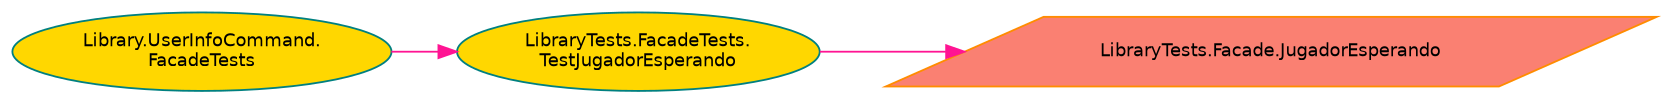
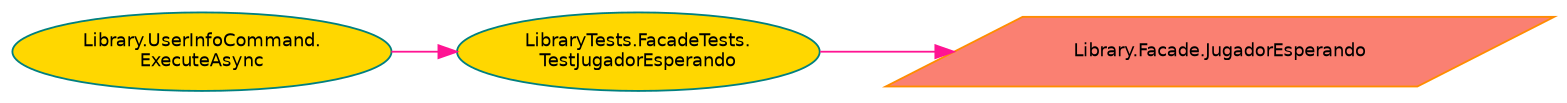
node "Library.UserInfoCommand. FacadeTests": label "Library.UserInfoCommand. FacadeTests" -> "Library.UserInfoCommand. ExecuteAsync"
node "LibraryTests.Facade.JugadorEsperando": label "LibraryTests.Facade.JugadorEsperando" -> "Library.Facade.JugadorEsperando"
